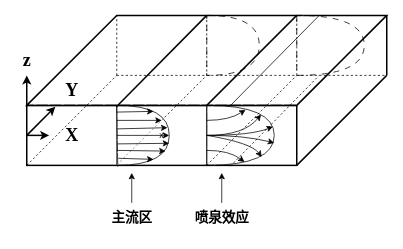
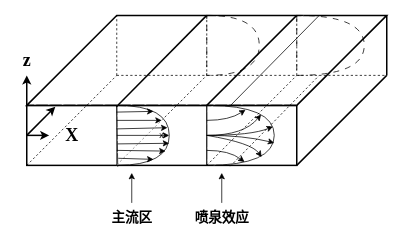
node "Y": removed
